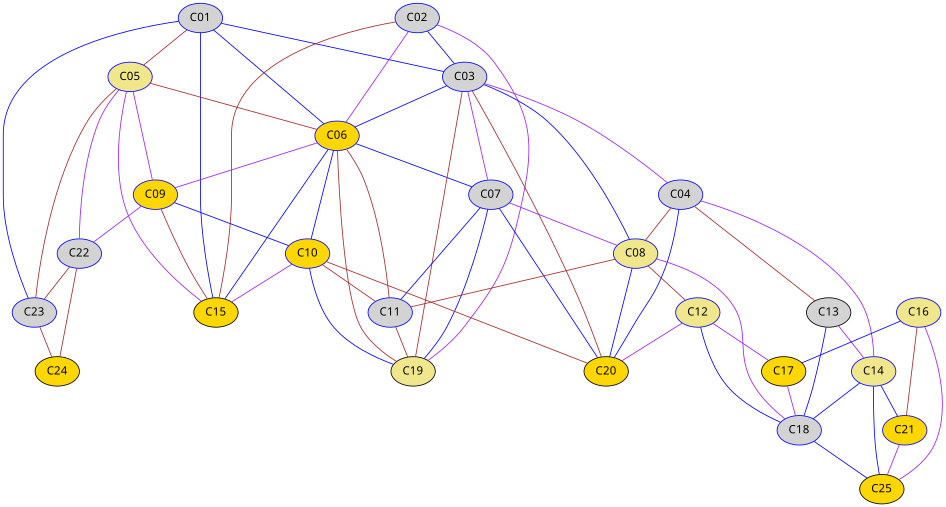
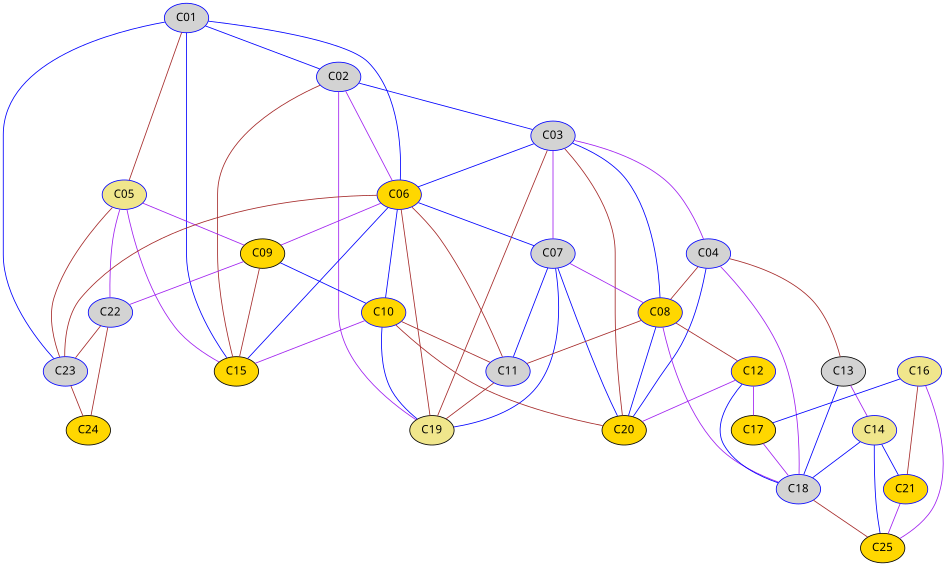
edge "C01" -- "C03": now "C01" -- "C02"
edge "C05" -- "C06": now "C23" -- "C06"
node "C09": color blue -> blank
node "C08": fillcolor khaki -> gold
edge "C04" -- "C14": now "C04" -- "C18"
node "C12": fillcolor khaki -> gold
edge "C18" -- "C25": color blue -> brown
